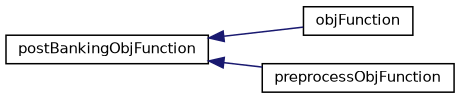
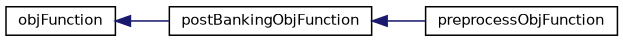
edge "objFunction" -> "postBankingObjFunction": reversed
